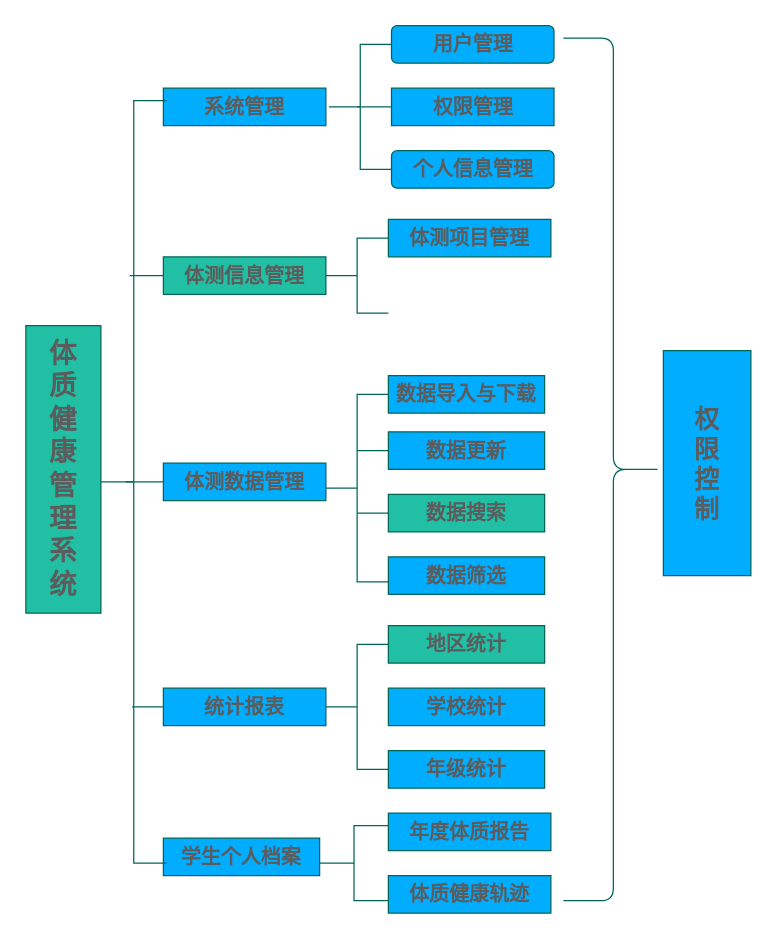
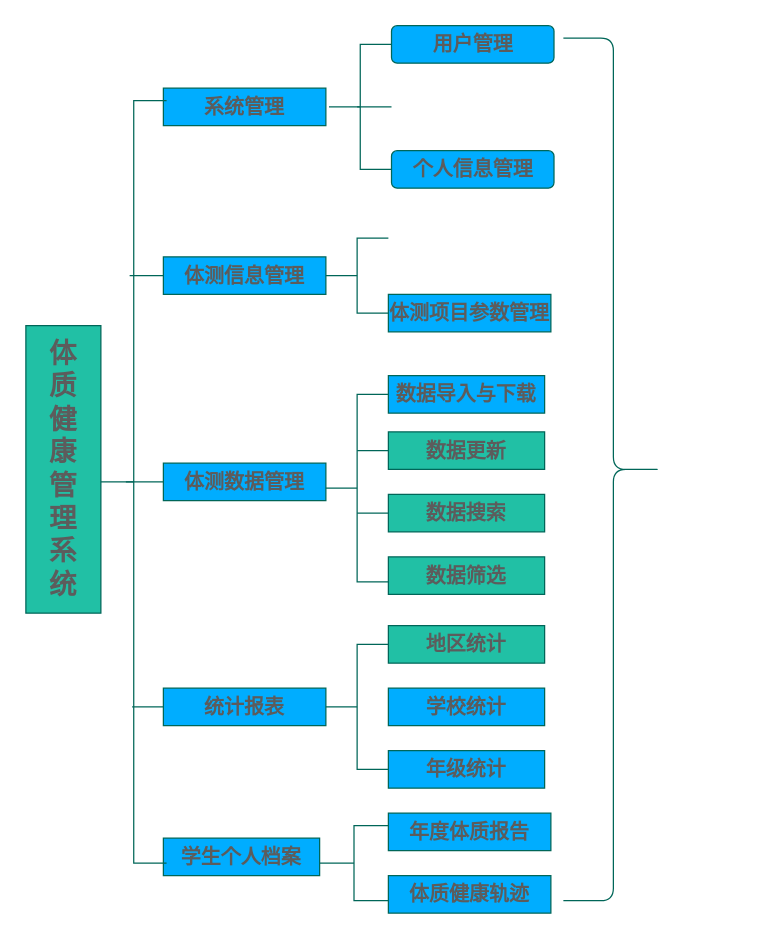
node "权限管理": removed
node "体测项目管理": removed
node "体测信息管理": fillcolor #21c0a5 -> #00adff
node "体测项目参数管理": added
node "数据更新": fillcolor #00adff -> #21c0a5
node "权限控制": removed
node "数据筛选": fillcolor #00adff -> #21c0a5
